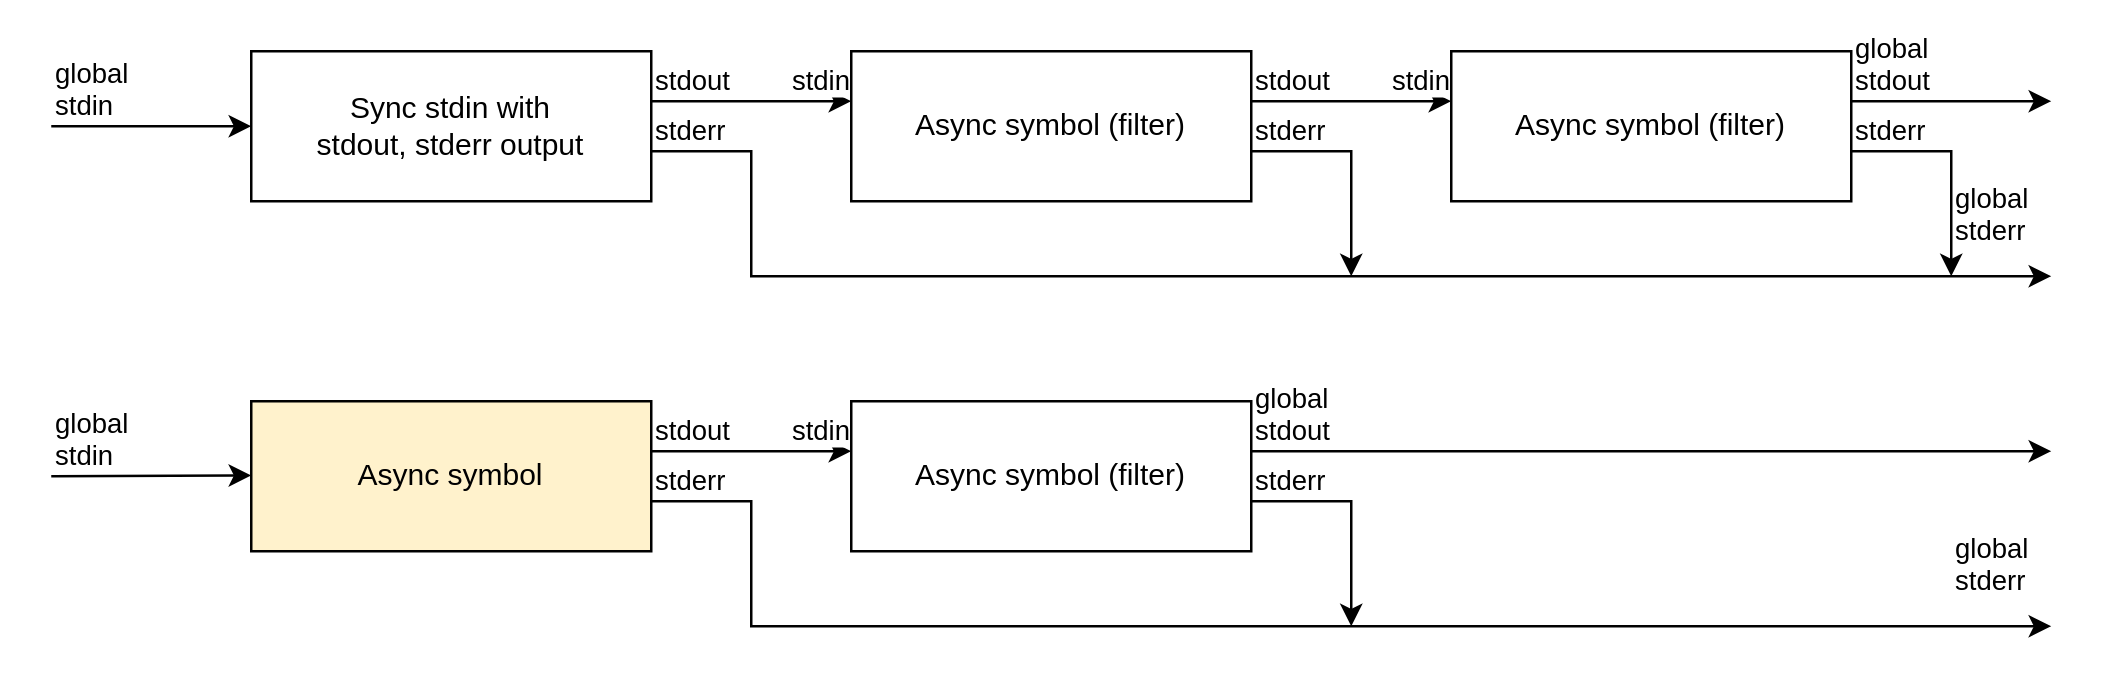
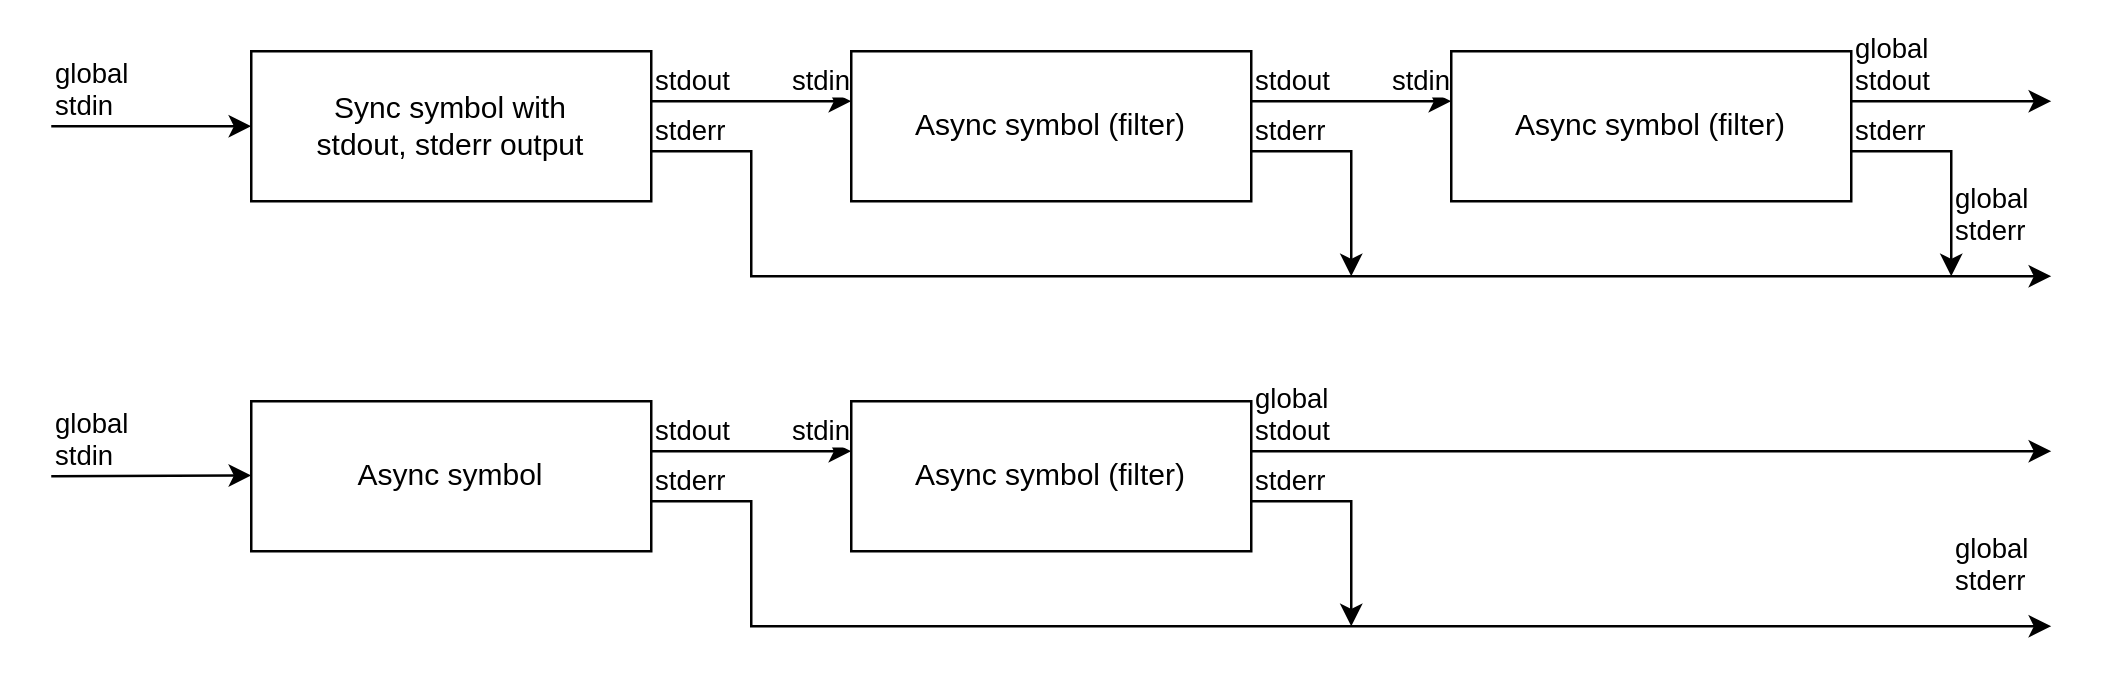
node "Sync stdin with stdout, stderr output": label "Sync stdin with stdout, stderr output" -> "Sync symbol with stdout, stderr output"
node "Async symbol": fillcolor #fff2cc -> #ffffff
